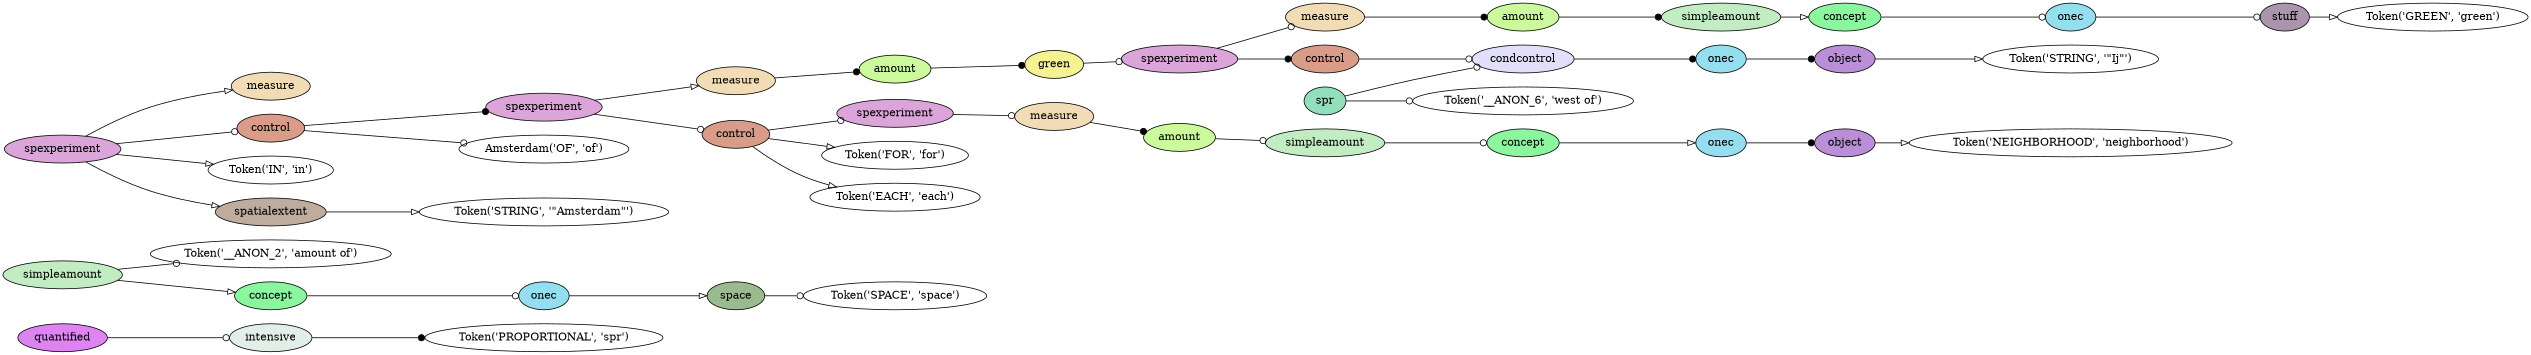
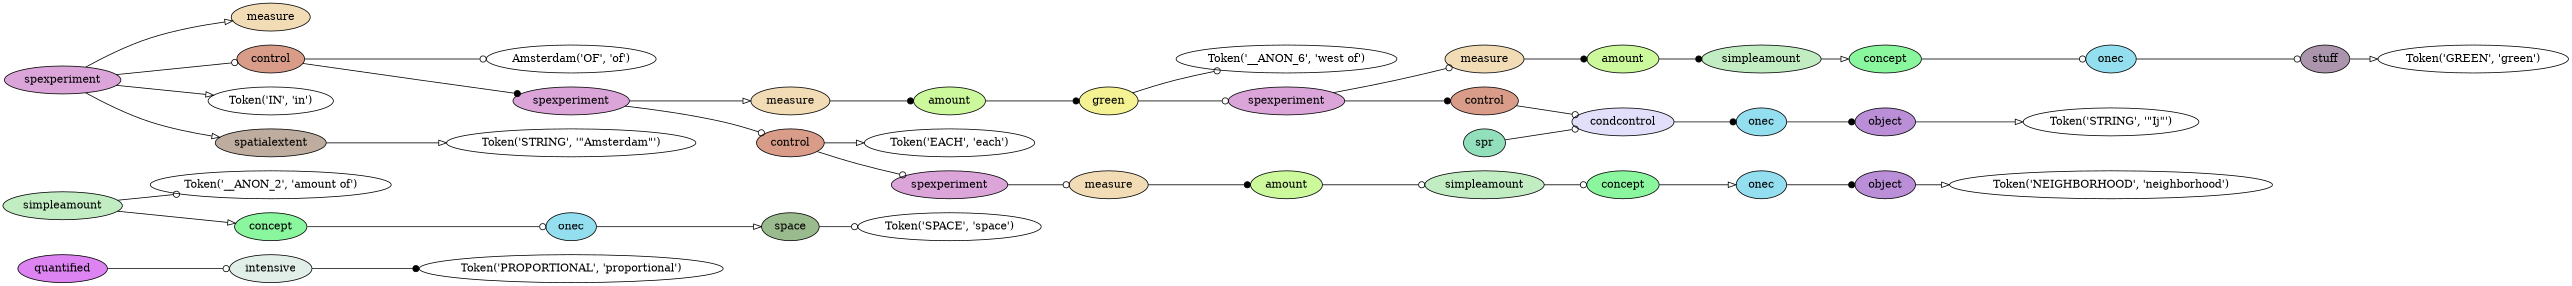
edge "spr" -> "Token('__ANON_6', 'west of')": now "green" -> "Token('__ANON_6', 'west of')"
node "Token('FOR', 'for')": removed
node "Token('PROPORTIONAL', 'spr')": label "Token('PROPORTIONAL', 'spr')" -> "Token('PROPORTIONAL', 'proportional')"
